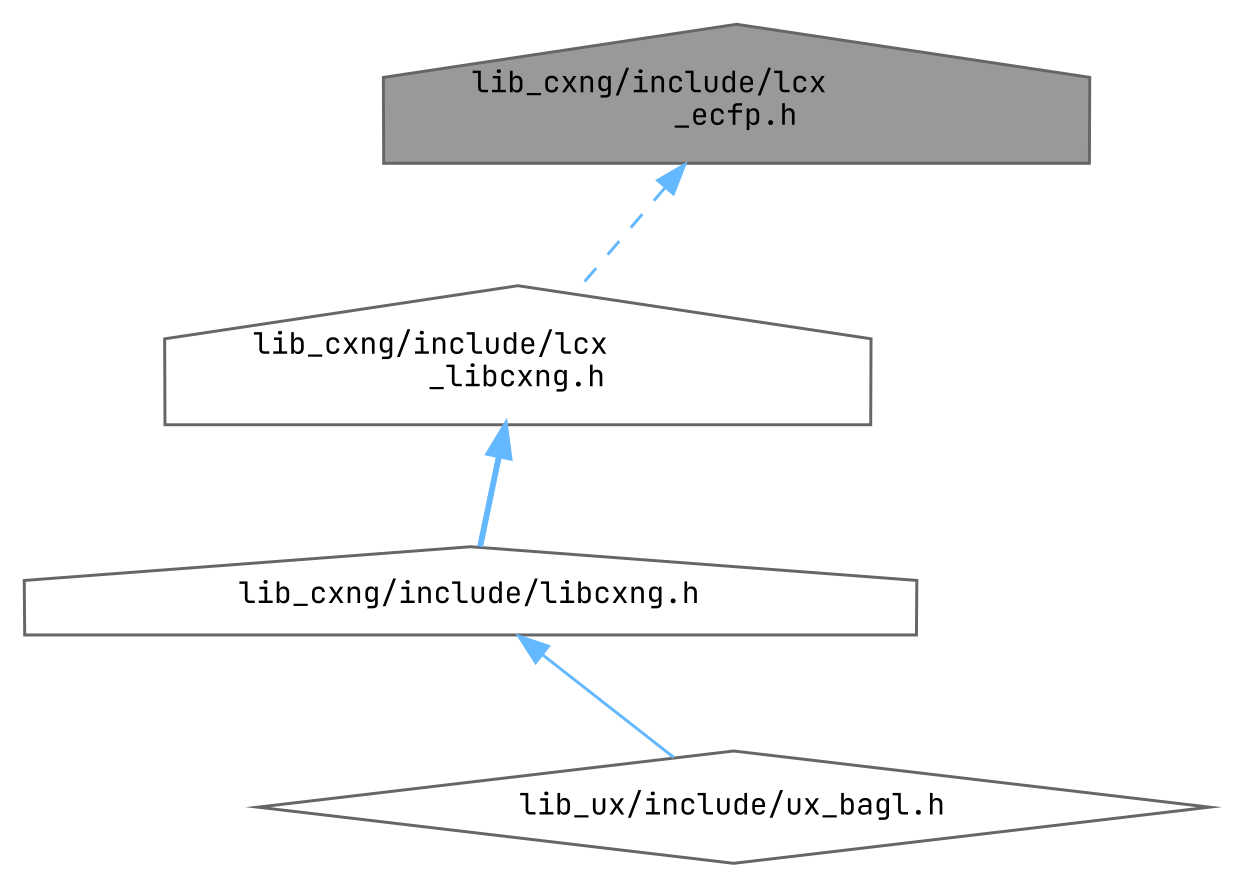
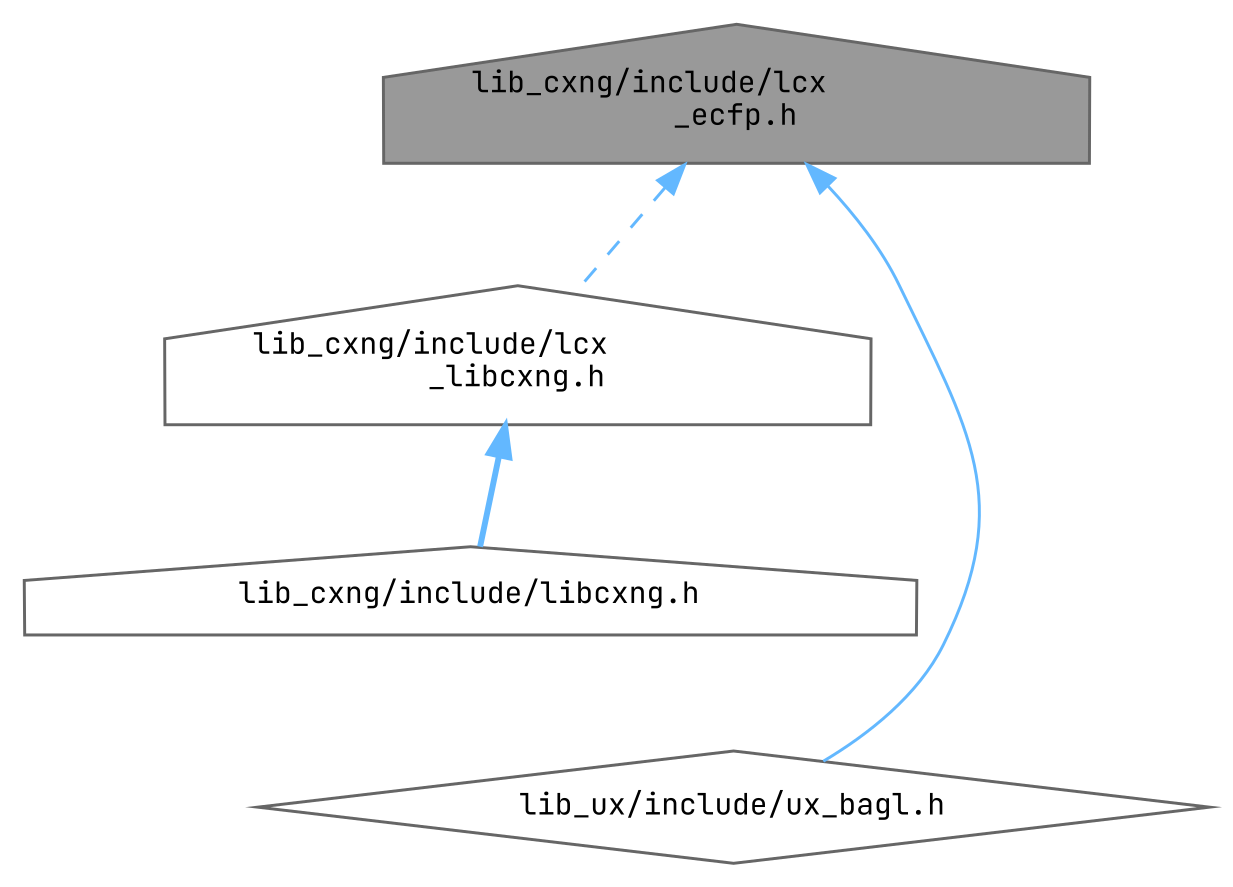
edge "lib_ux/include/ux_bagl.h" -> "lib_cxng/include/libcxng.h": now "lib_ux/include/ux_bagl.h" -> "lib_cxng/include/lcx _ecfp.h"
